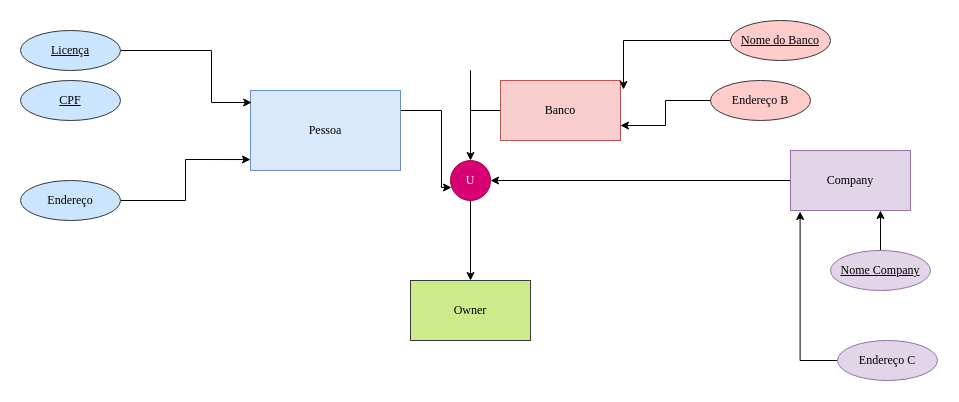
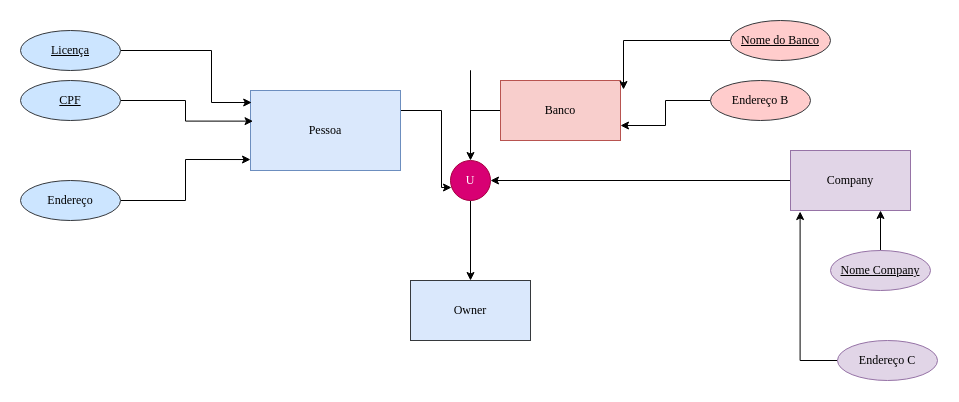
edge "CPF" -> "Pessoa": added
node "Owner": fillcolor #cdeb8b -> #dae8fc
